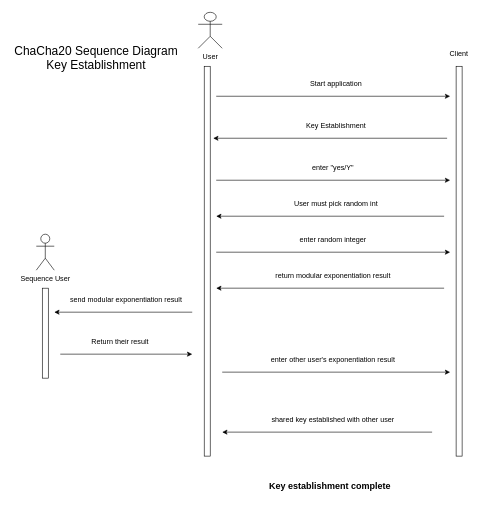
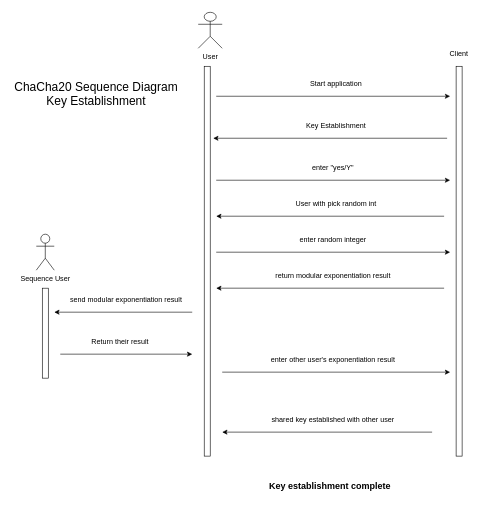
node "ChaCha20 Sequence Diagram Key Establishment": moved (96, 57) -> (96, 93)
node "User must pick random int": label "User must pick random int" -> "User with pick random int"
